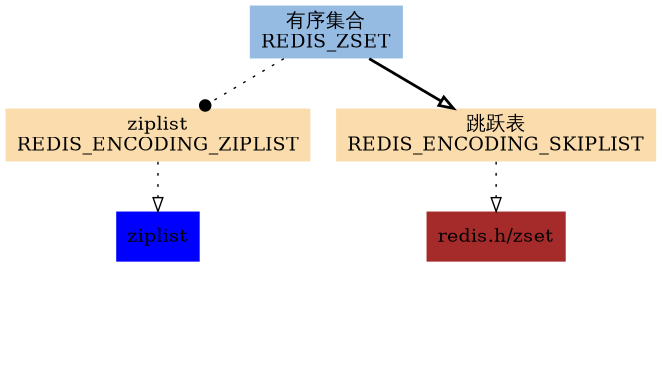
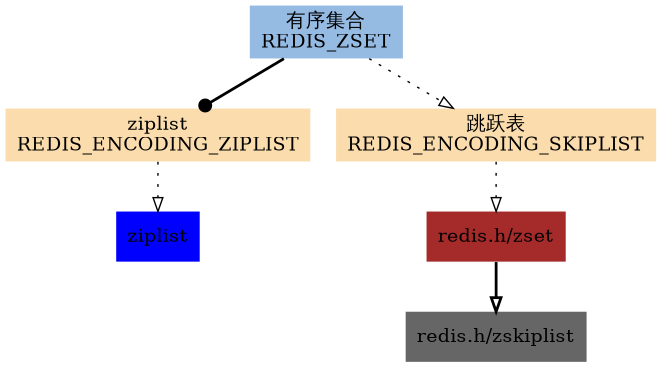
edge "有序集合 REDIS_ZSET" -> "跳跃表 REDIS_ENCODING_SKIPLIST": style bold -> dotted
edge "有序集合 REDIS_ZSET" -> "ziplist REDIS_ENCODING_ZIPLIST": style dotted -> bold
node "redis.h/zskiplist": added
